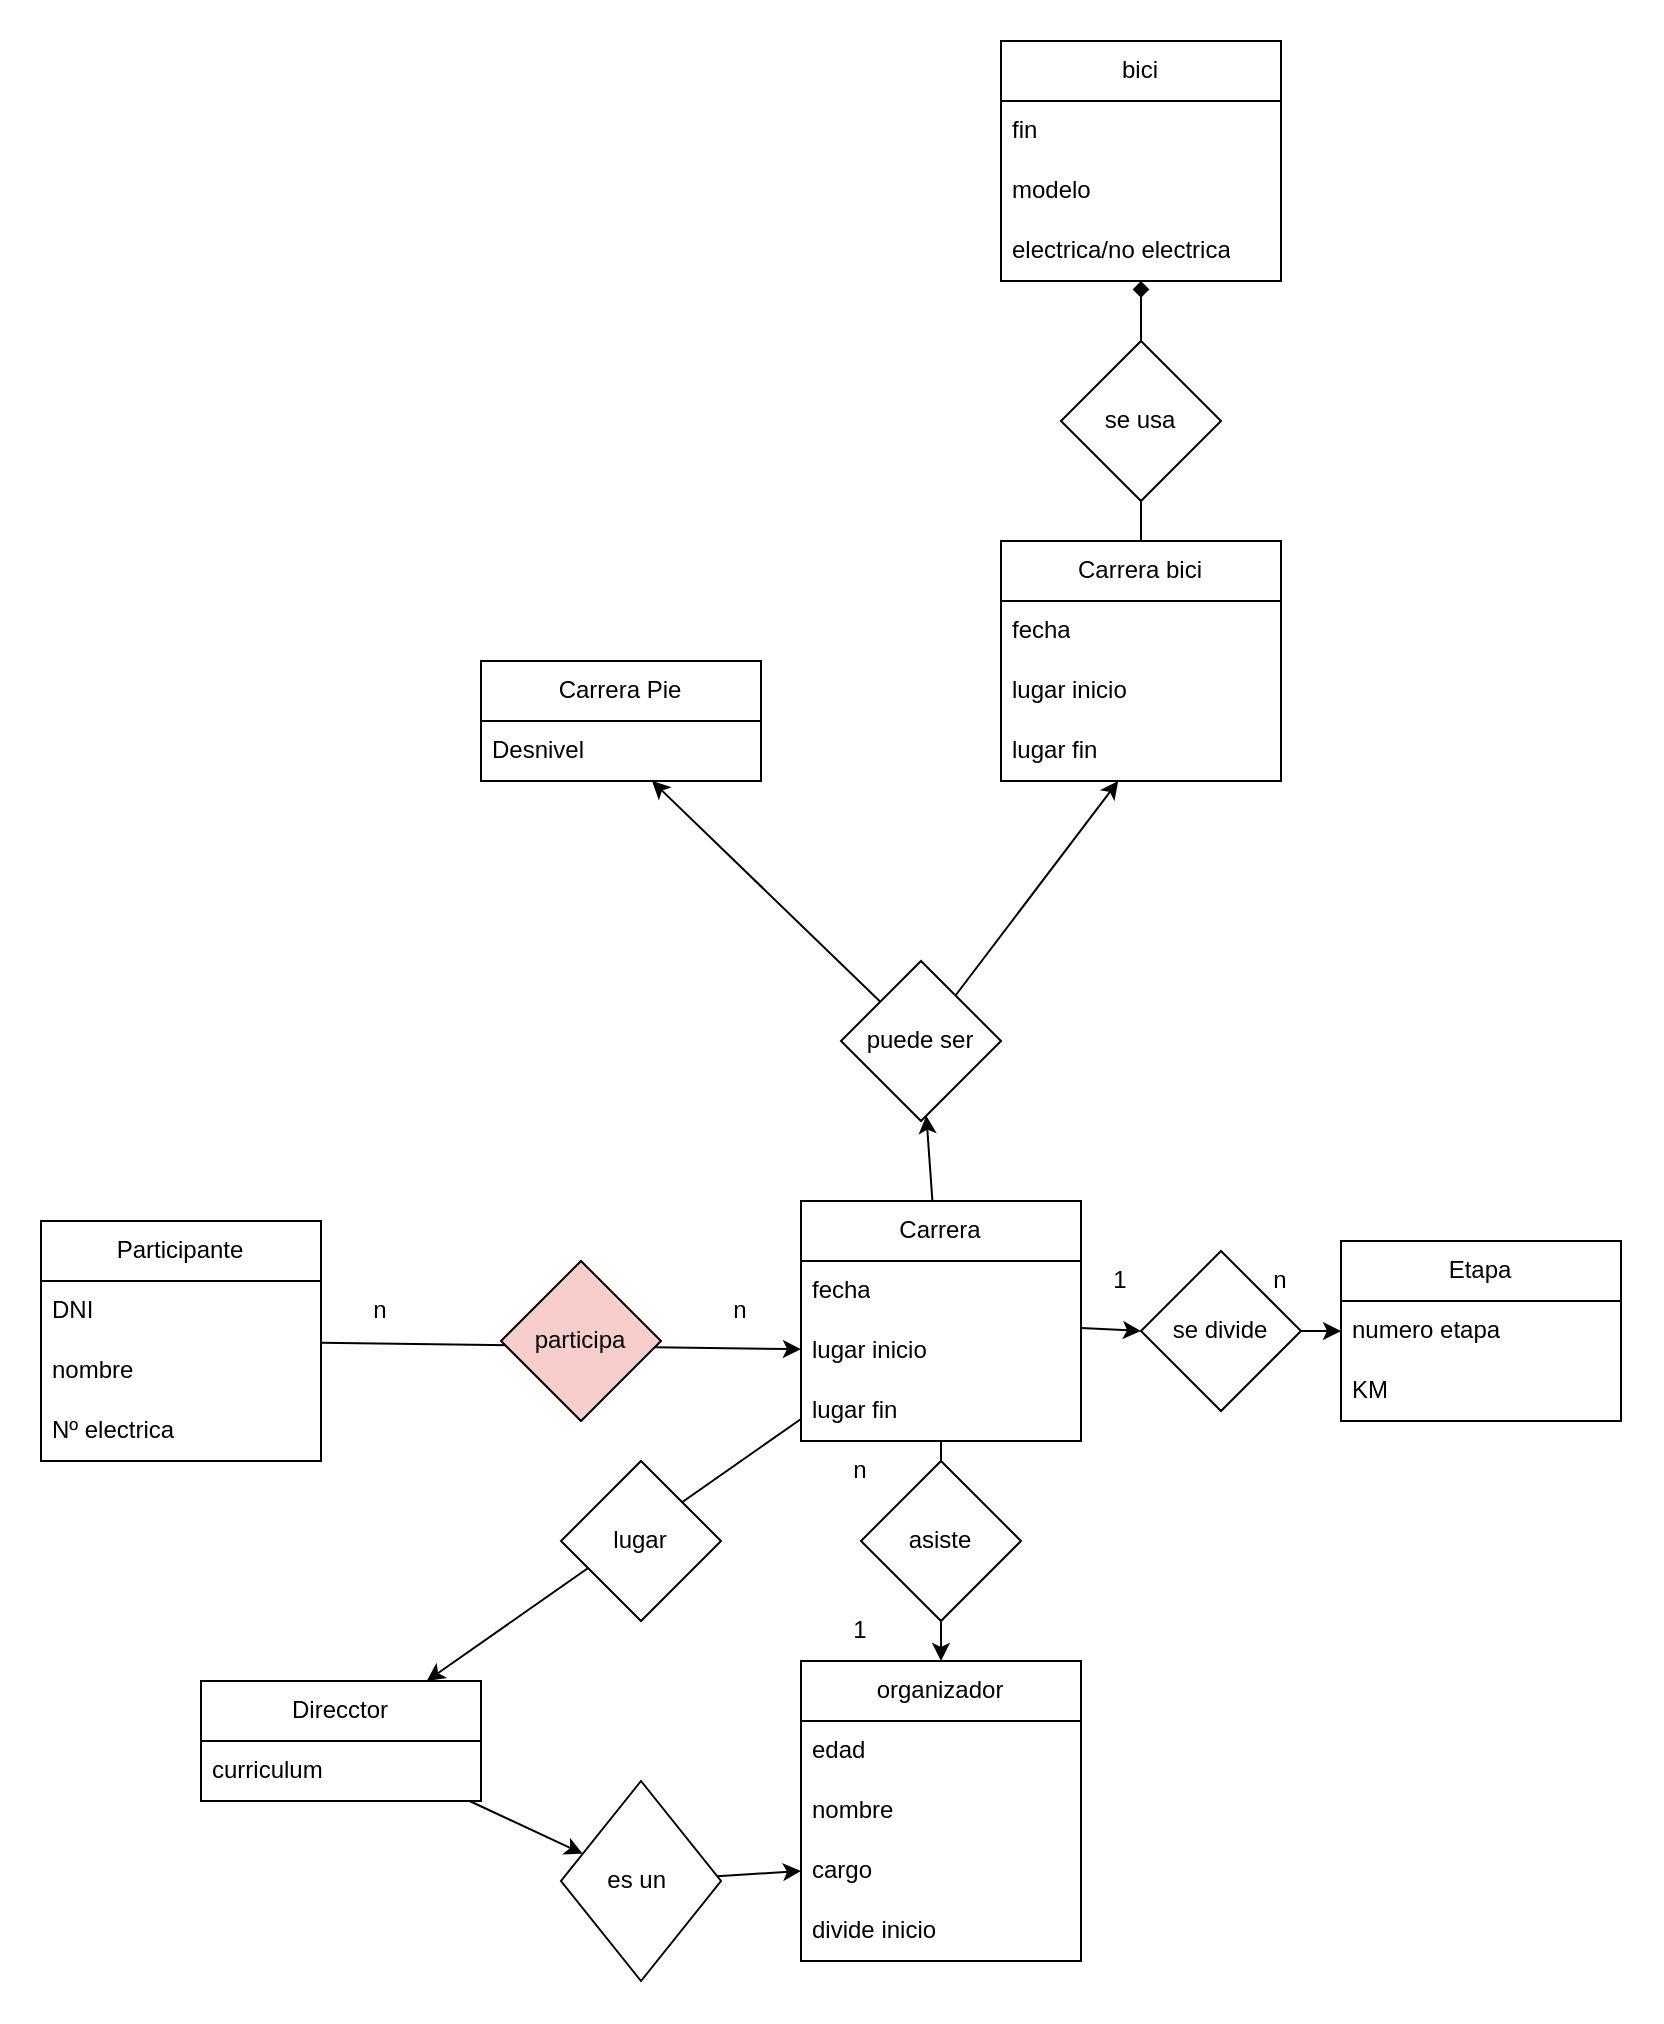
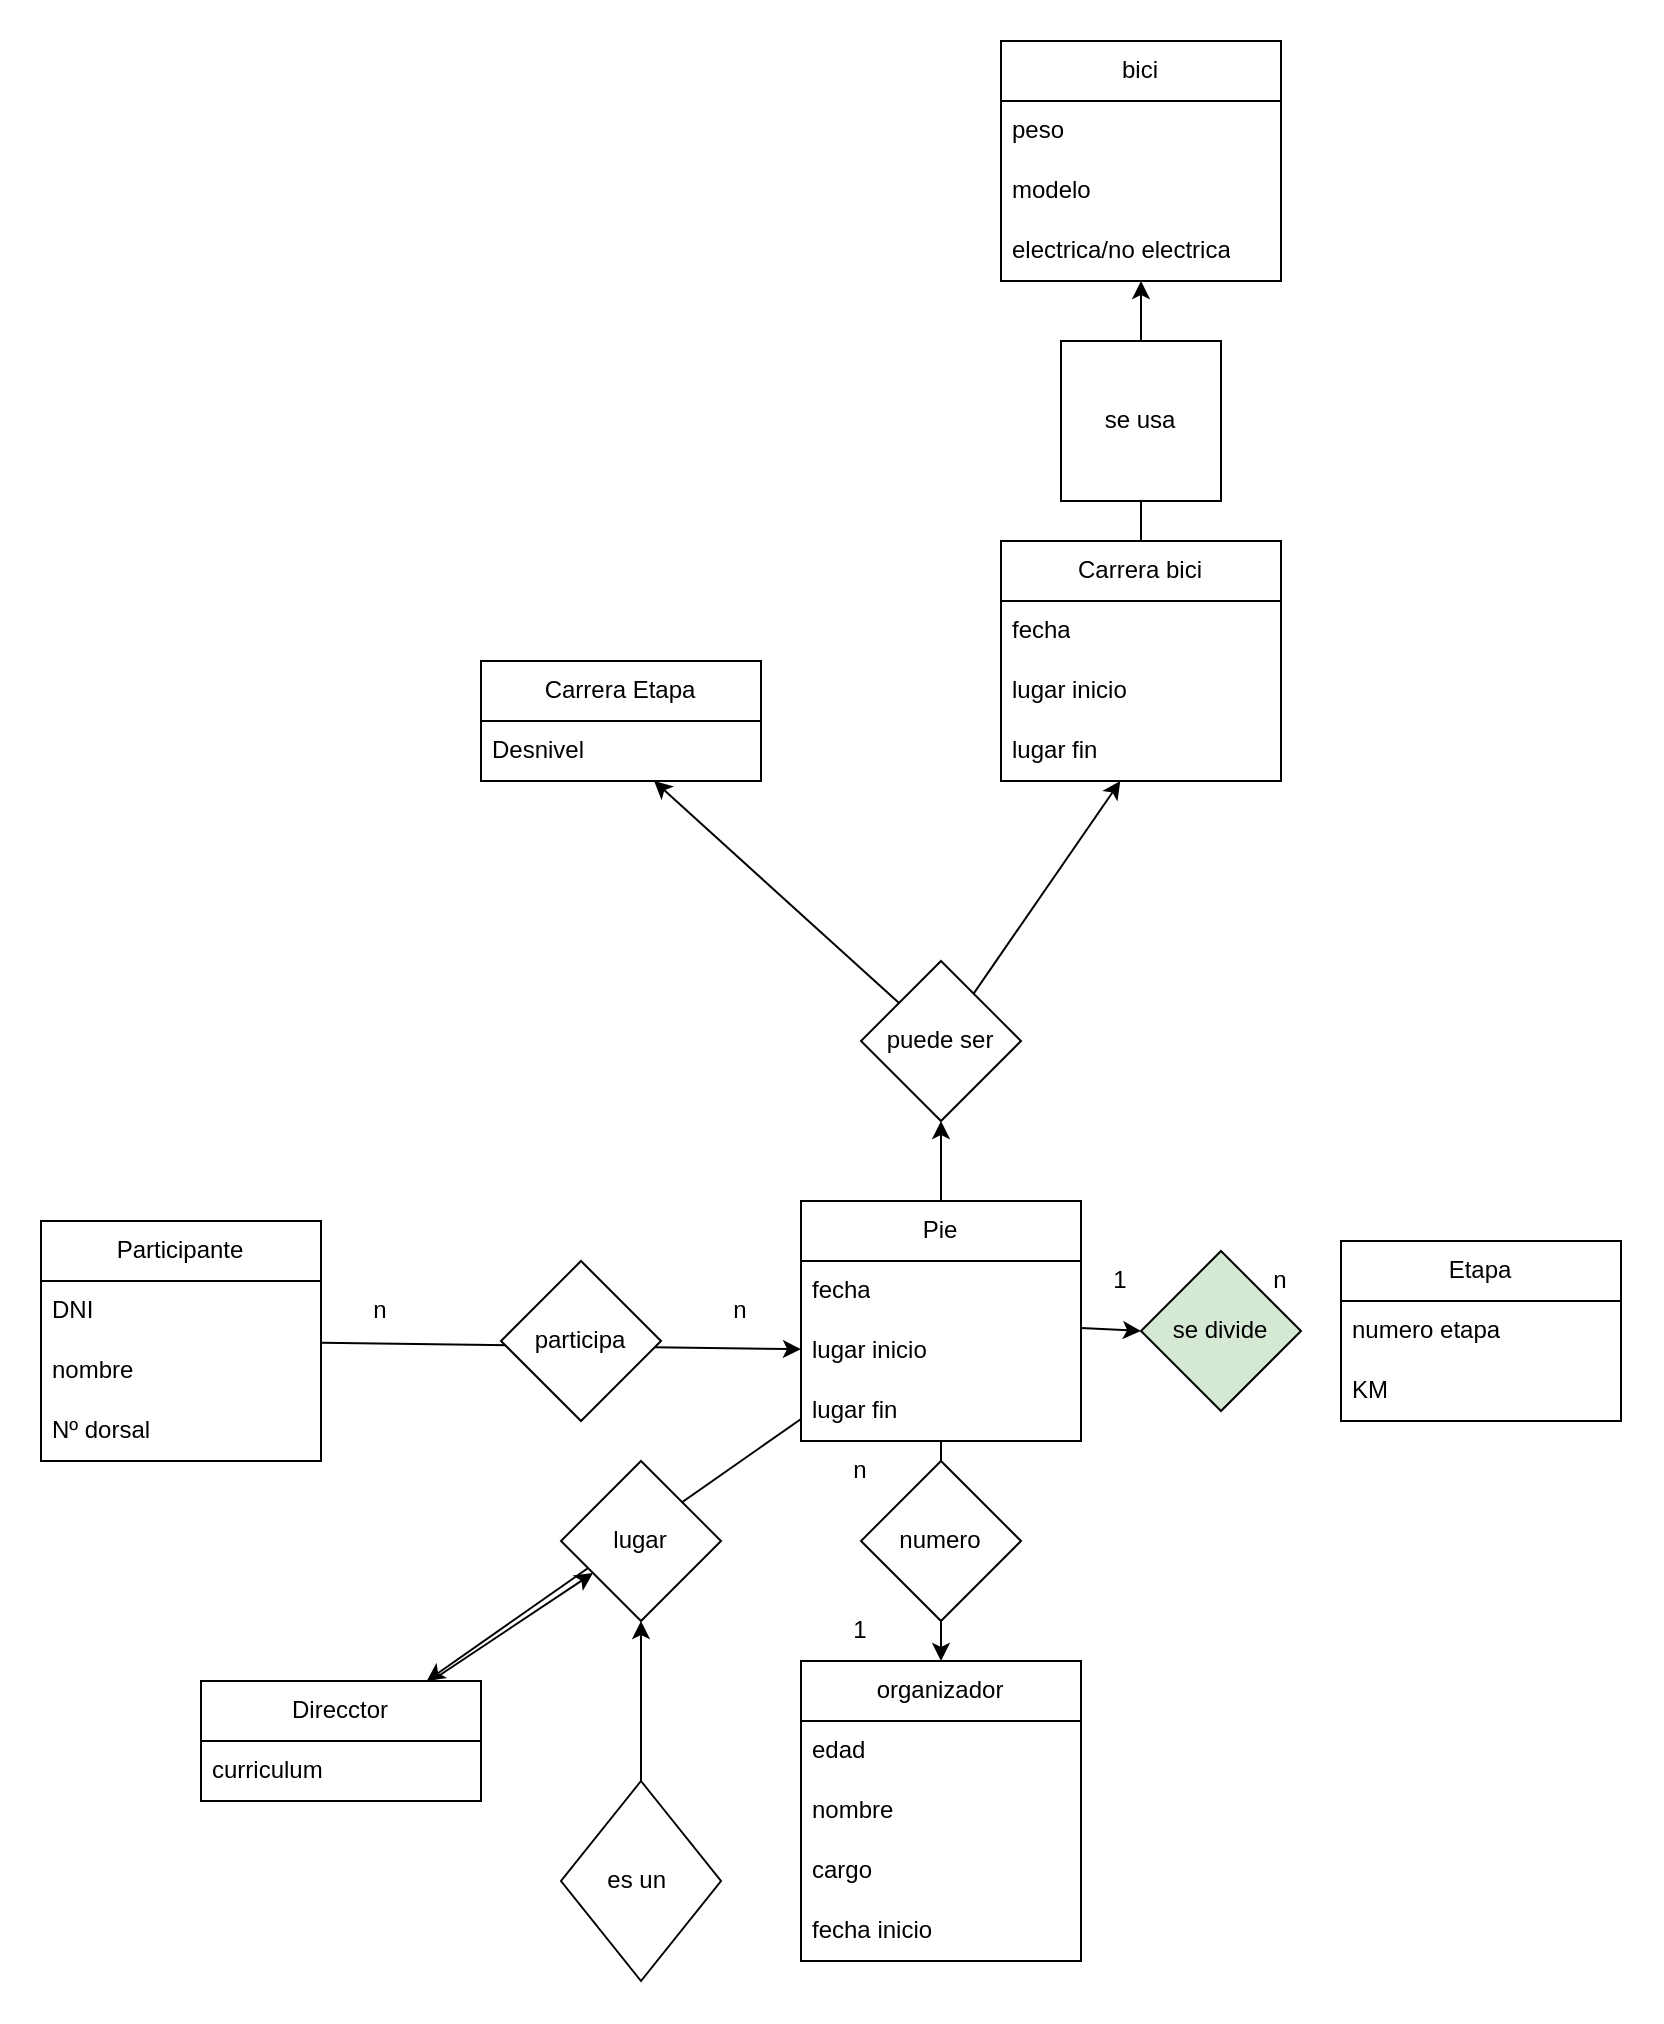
node "fin": label "fin" -> "peso"
edge "Carrera bici" -> "electrica/no electrica": arrowhead diamond -> classic
node "se usa": shape diamond -> rectangle
node "Carrera Pie": label "Carrera Pie" -> "Carrera Etapa"
node "puede ser": moved (921, 1041) -> (941, 1041)
node "Carrera": label "Carrera" -> "Pie"
node "se divide": fillcolor #ffffff -> #d5e8d4
edge "se divide" -> "numero etapa": removed
node "participa": fillcolor #f8cecc -> #ffffff
node "Nº electrica": label "Nº electrica" -> "Nº dorsal"
node "asiste": label "asiste" -> "numero"
edge "Direcctor" -> "es un": now "Direcctor" -> "lugar"
edge "es un" -> "cargo": now "es un" -> "lugar"
node "divide inicio": label "divide inicio" -> "fecha inicio"
